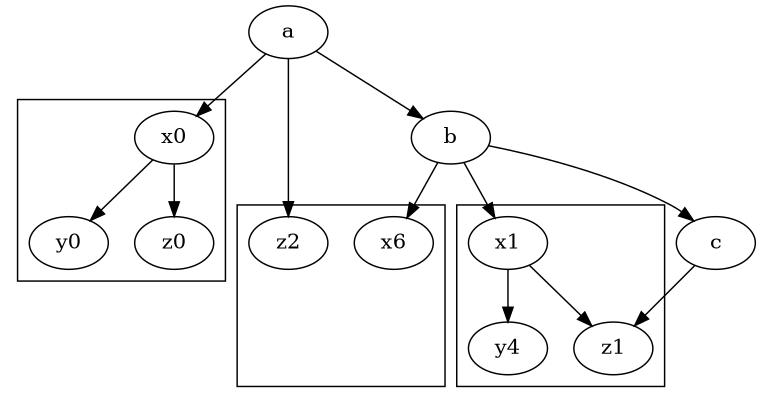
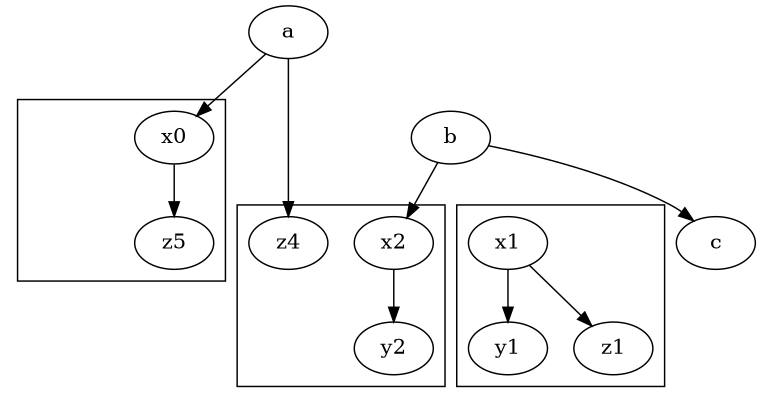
edge "a" -> "b": removed
edge "b" -> "x1": removed
node "y0": removed
node "z0": label "z0" -> "z5"
node "z2": label "z2" -> "z4"
node "x6": label "x6" -> "x2"
edge "c" -> "z1": removed
node "y2": added
node "y4": label "y4" -> "y1"
